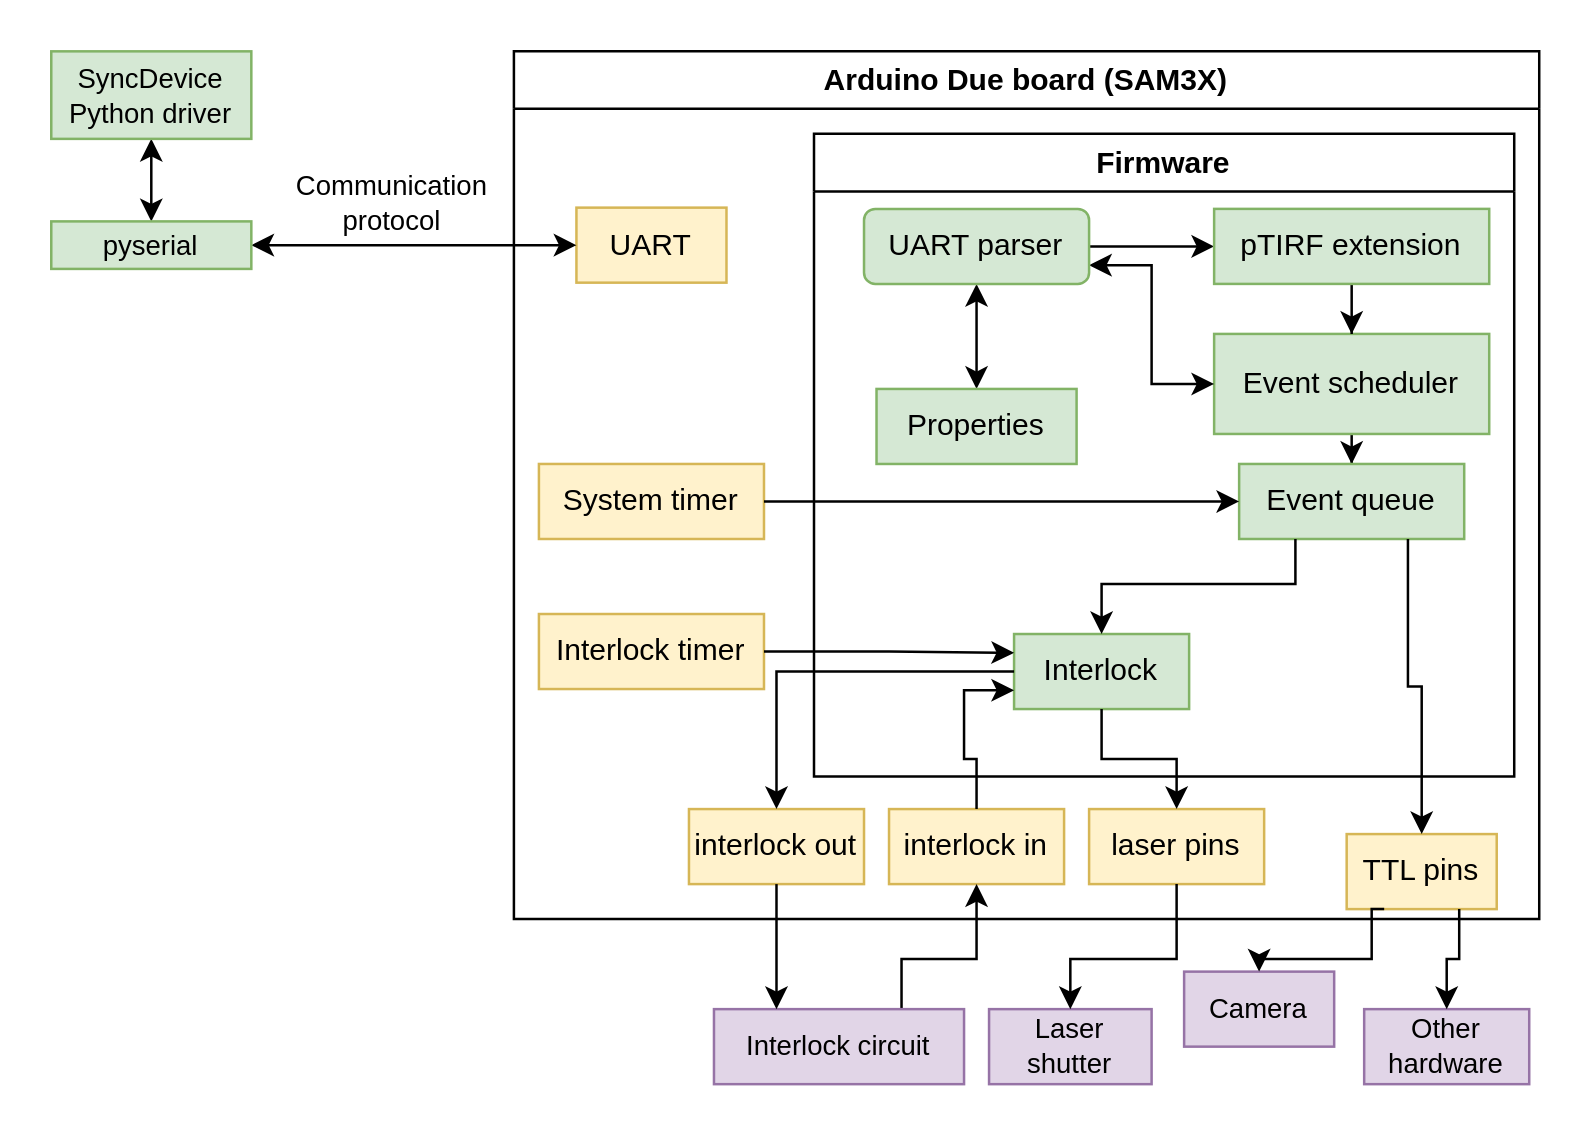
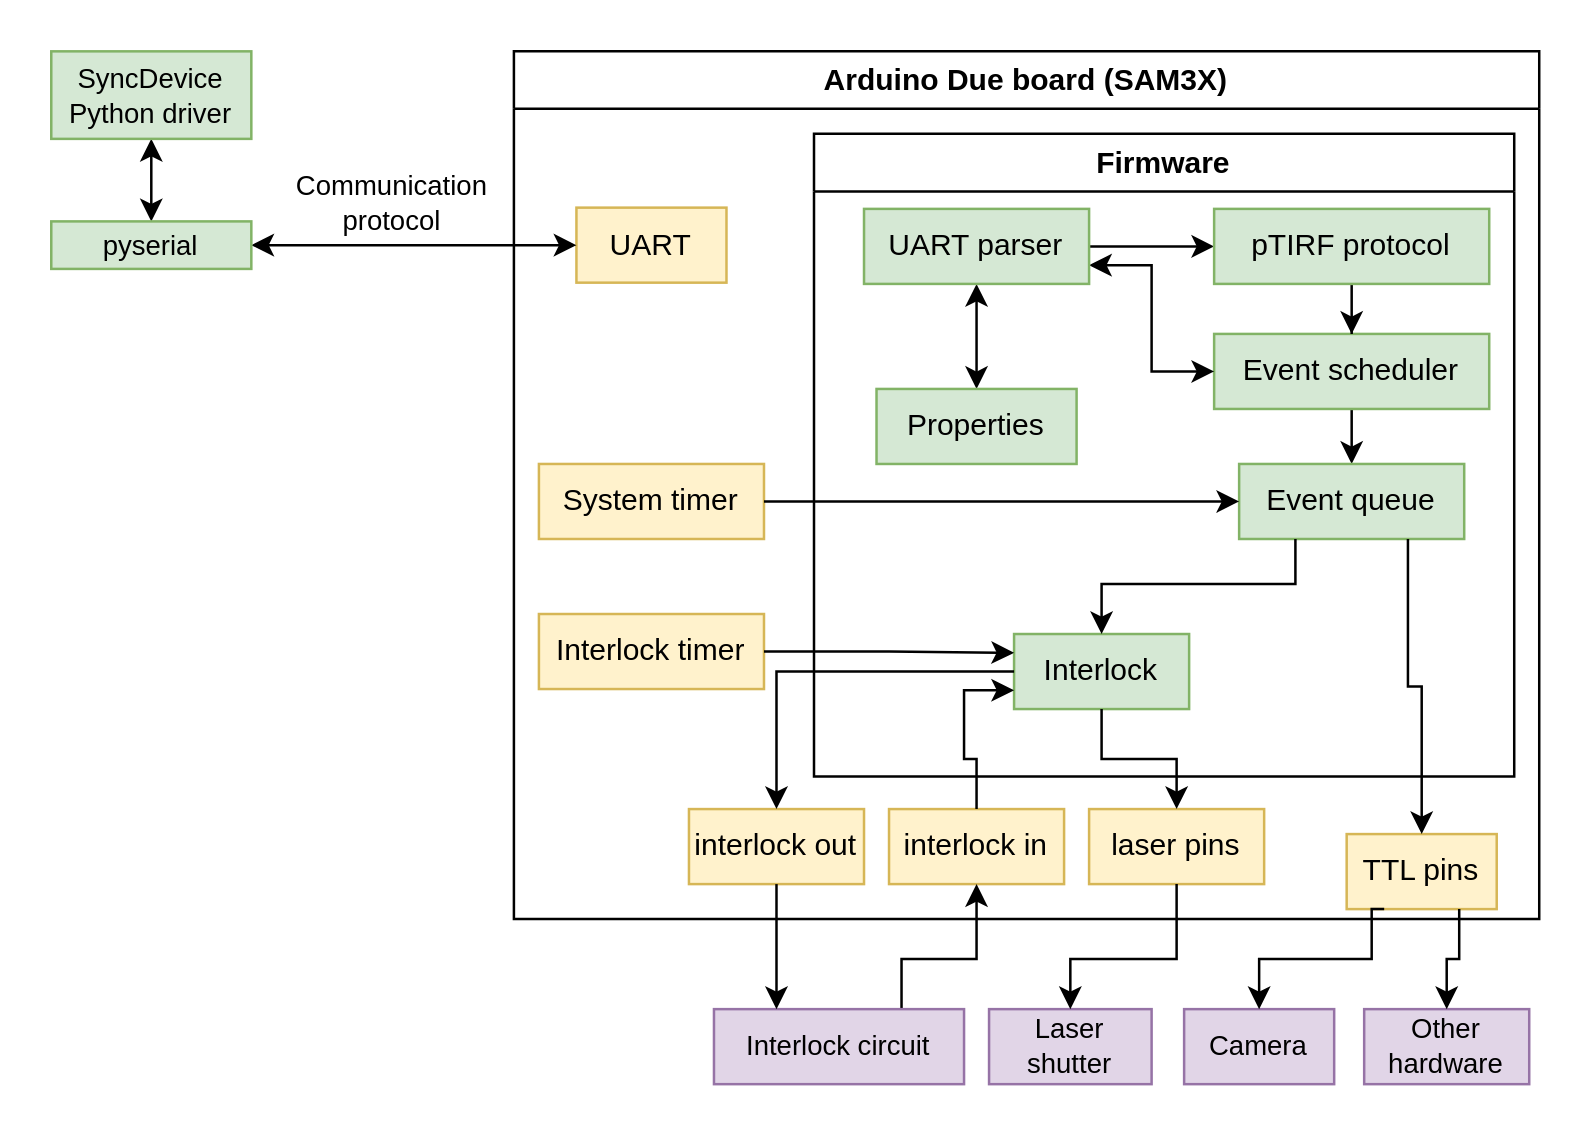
node "UART parser": shape rounded rectangle -> rectangle
node "pTIRF extension": label "pTIRF extension" -> "pTIRF protocol"
node "Event scheduler": size 275x100 -> 275x75
node "Camera": moved (1259, 1009) -> (1259, 1046)
